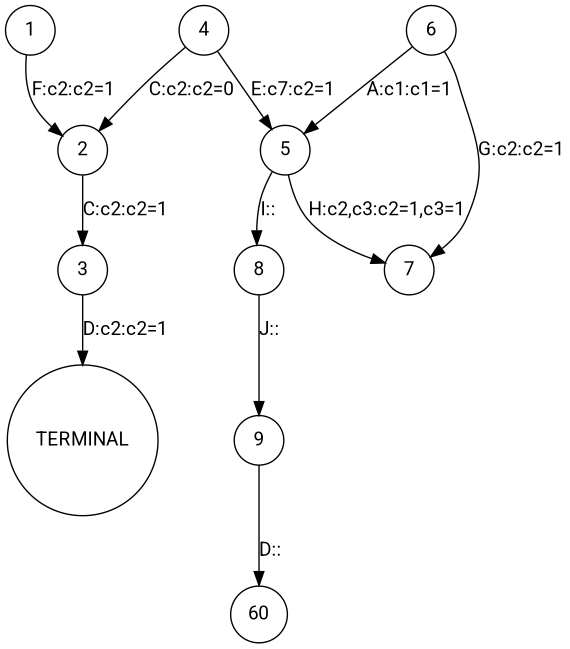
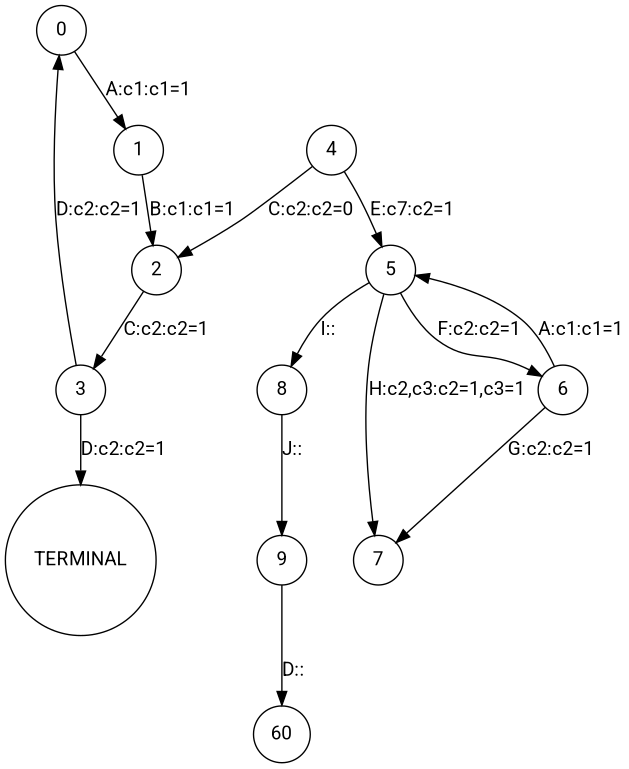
node "0": added
edge "1" -> "2": label "F:c2:c2=1" -> "B:c1:c1=1"
edge "5" -> "6": added, label "F:c2:c2=1"
